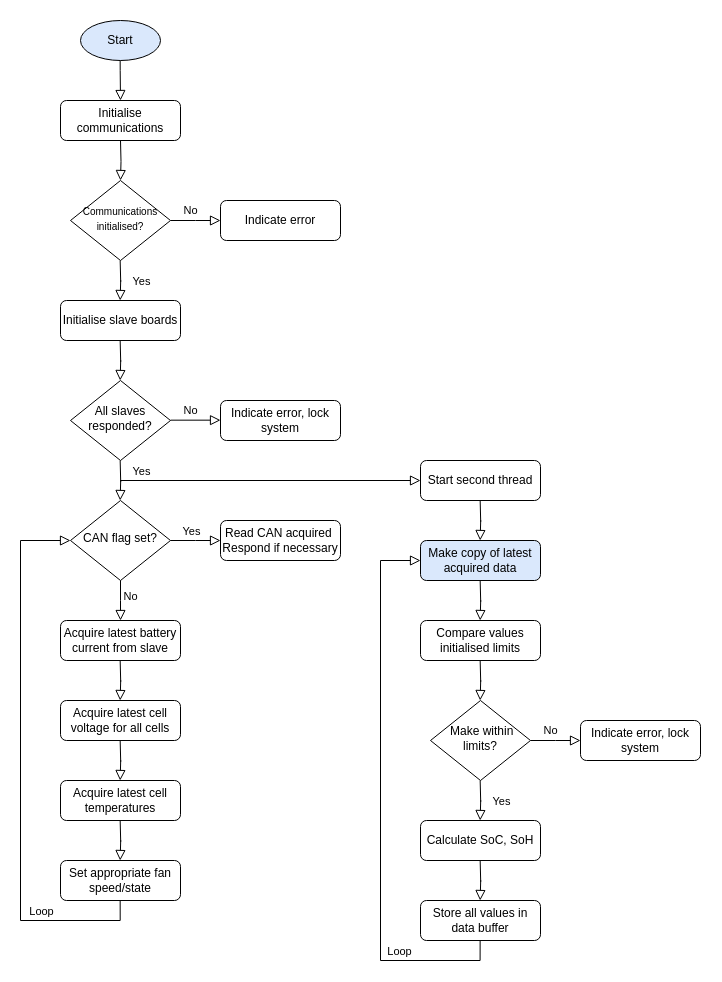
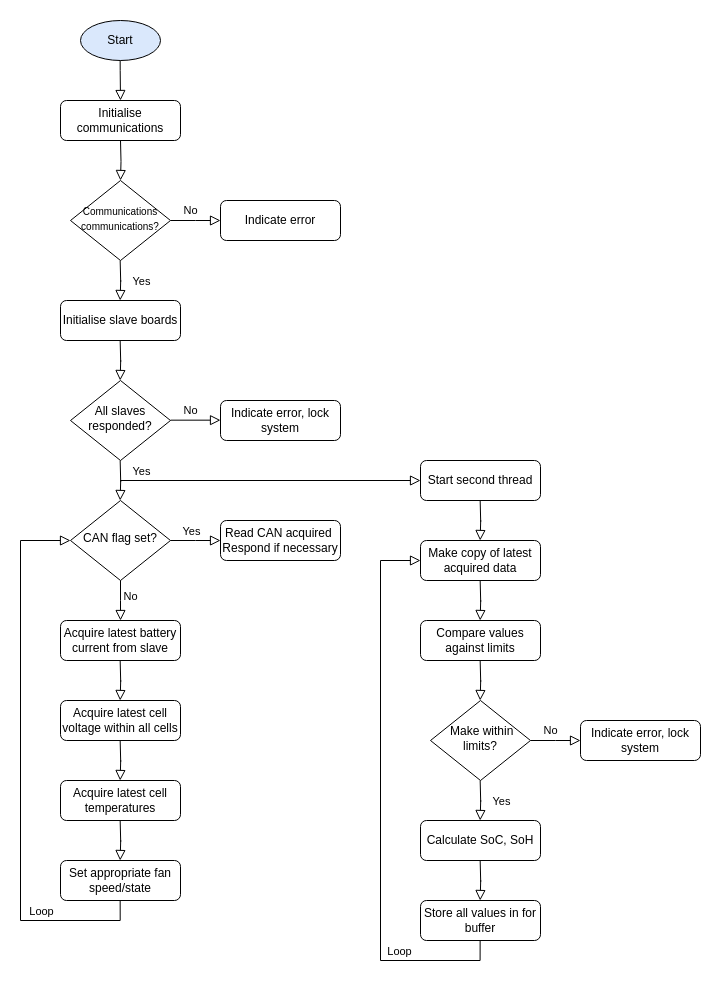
node "Communications initialised?": label "Communications initialised?" -> "Communications communications?"
node "Make copy of latest acquired data": fillcolor #dae8fc -> #ffffff
node "Compare values initialised limits": label "Compare values initialised limits" -> "Compare values against limits"
node "Acquire latest cell voltage for all cells": label "Acquire latest cell voltage for all cells" -> "Acquire latest cell voltage within all cells"
node "Store all values in data buffer": label "Store all values in data buffer" -> "Store all values in for buffer"
